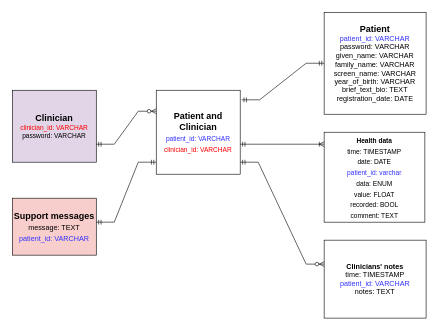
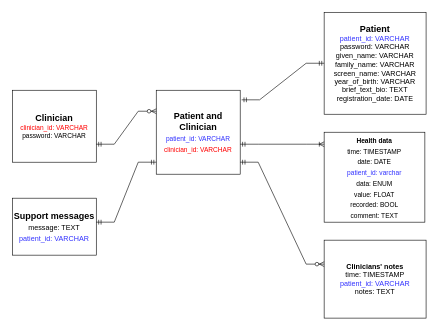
node "Clinician clinician_id: VARCHAR password: VARCHAR": fillcolor #e1d5e7 -> #ffffff
node "Support messages message: TEXT patient_id: VARCHAR": fillcolor #f8cecc -> #ffffff
